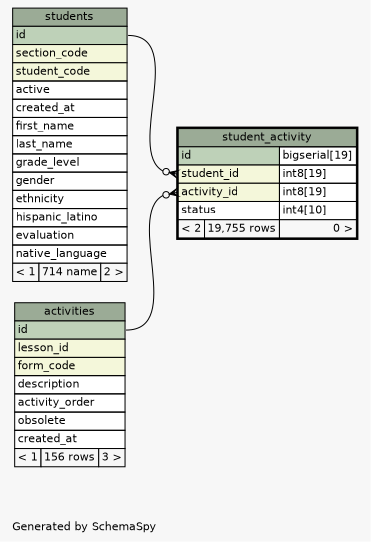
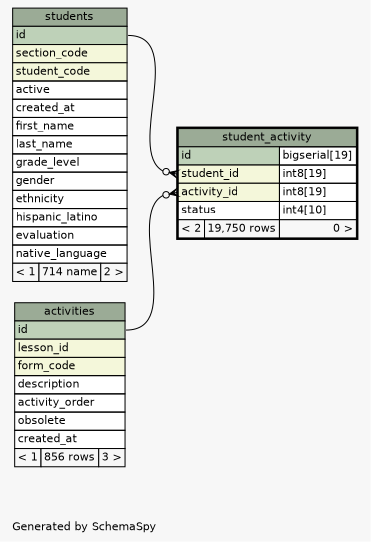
node "student_activity": text "19,755 rows" -> "19,750 rows"
node "activities": text "156 rows" -> "856 rows"
